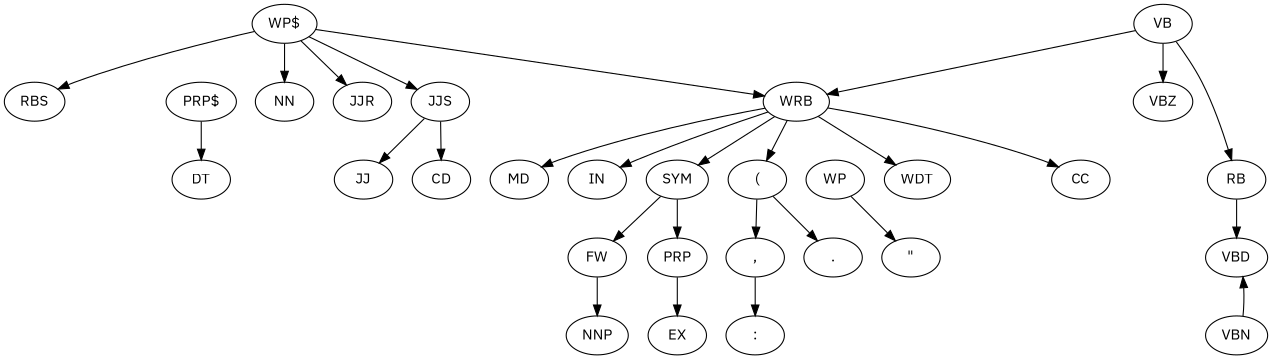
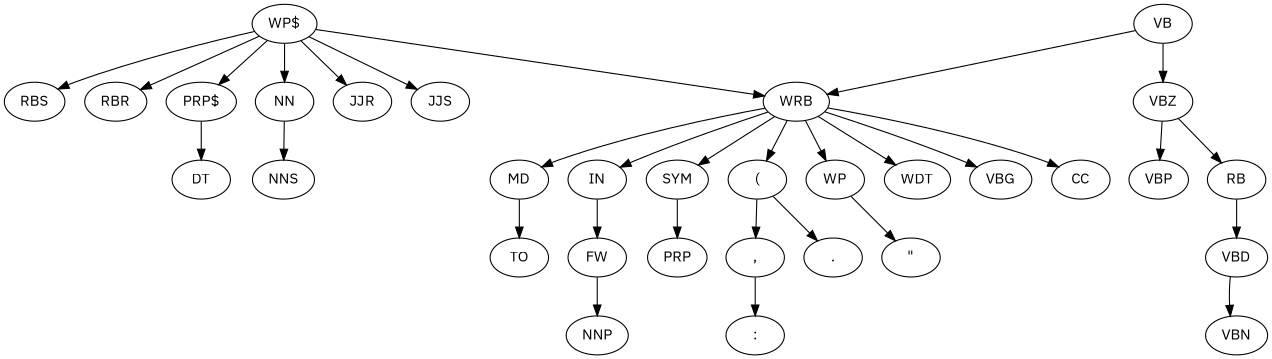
edge "WP$" -> "PRP$": added
edge "VB" -> "RB": now "VBZ" -> "RB"
node "RBR": added
edge "WRB" -> "WP": added
node "NNS": added
node "JJ": removed
node "CD": removed
node "VBG": added
node "VBP": added
edge "SYM" -> "FW": now "IN" -> "FW"
node "TO": added
edge "VBN" -> "VBD": reversed
node "EX": removed
